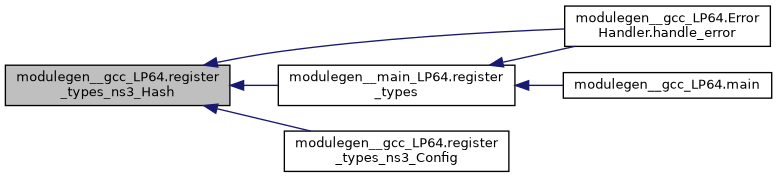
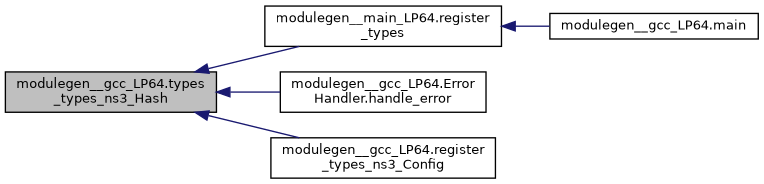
edge "modulegen__gcc_LP64.Error Handler.handle_error" -> "modulegen__main_LP64.register _types": removed
node "modulegen__gcc_LP64.register _types_ns3_Hash": label "modulegen__gcc_LP64.register _types_ns3_Hash" -> "modulegen__gcc_LP64.types _types_ns3_Hash"
